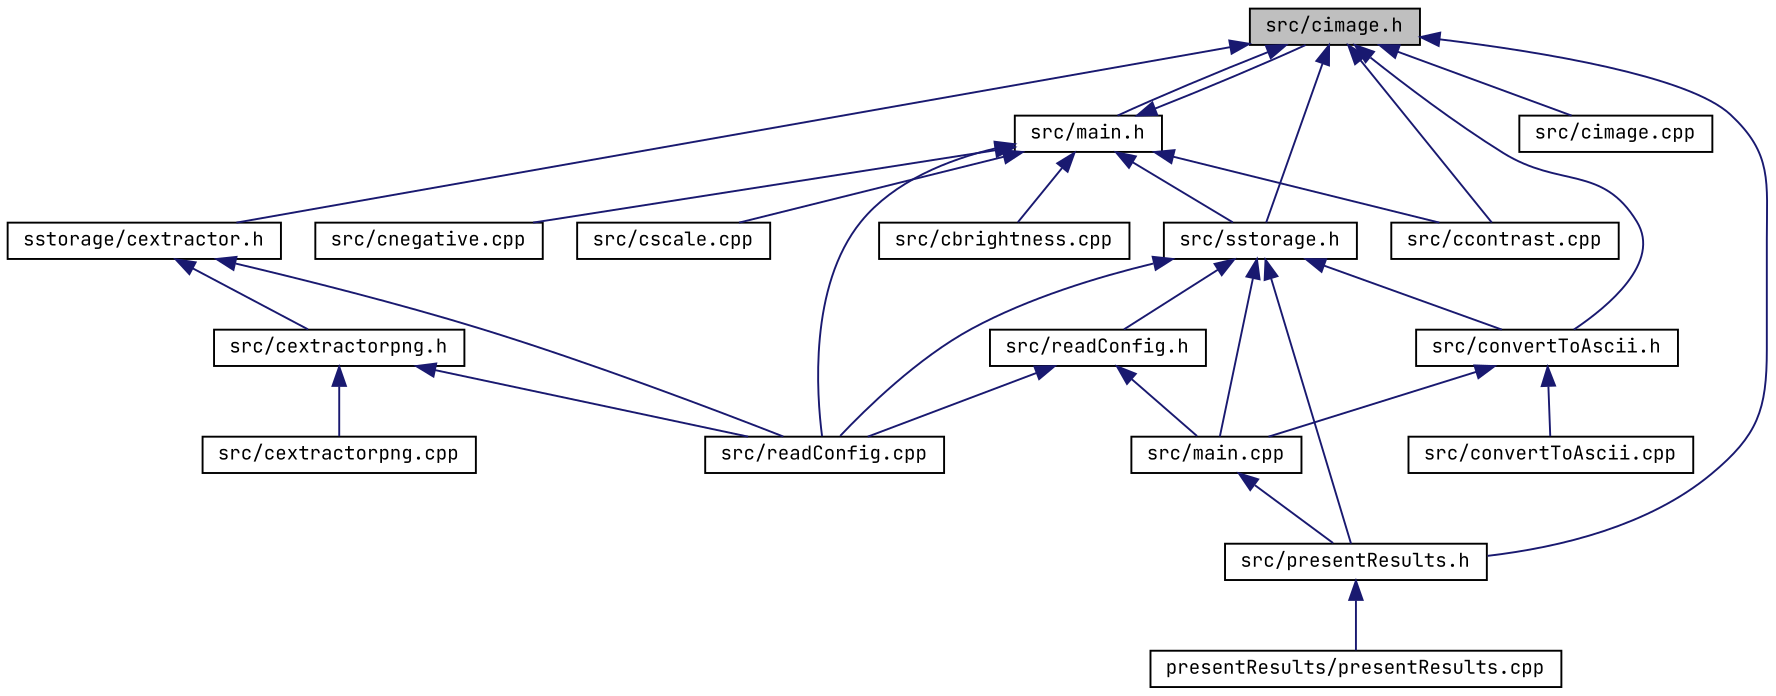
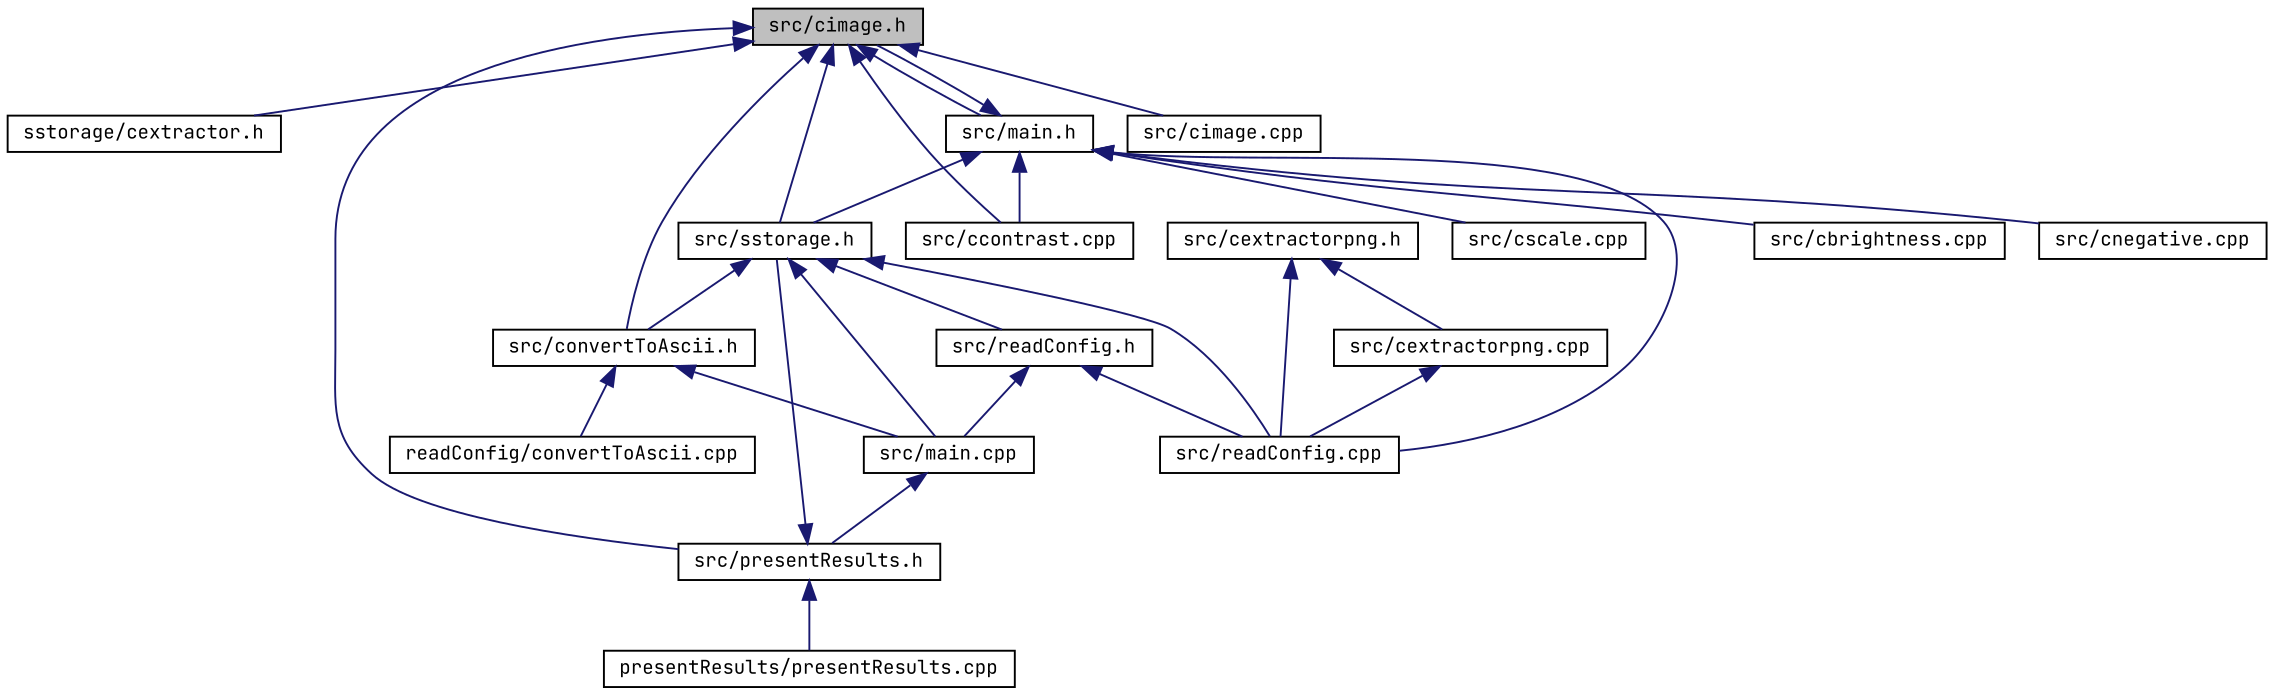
edge "src/cextractorpng.h" -> "sstorage/cextractor.h": removed
edge "src/readConfig.cpp" -> "sstorage/cextractor.h": now "src/readConfig.cpp" -> "src/cextractorpng.cpp"
edge "src/presentResults.h" -> "src/sstorage.h": reversed
node "src/convertToAscii.cpp": label "src/convertToAscii.cpp" -> "readConfig/convertToAscii.cpp"
